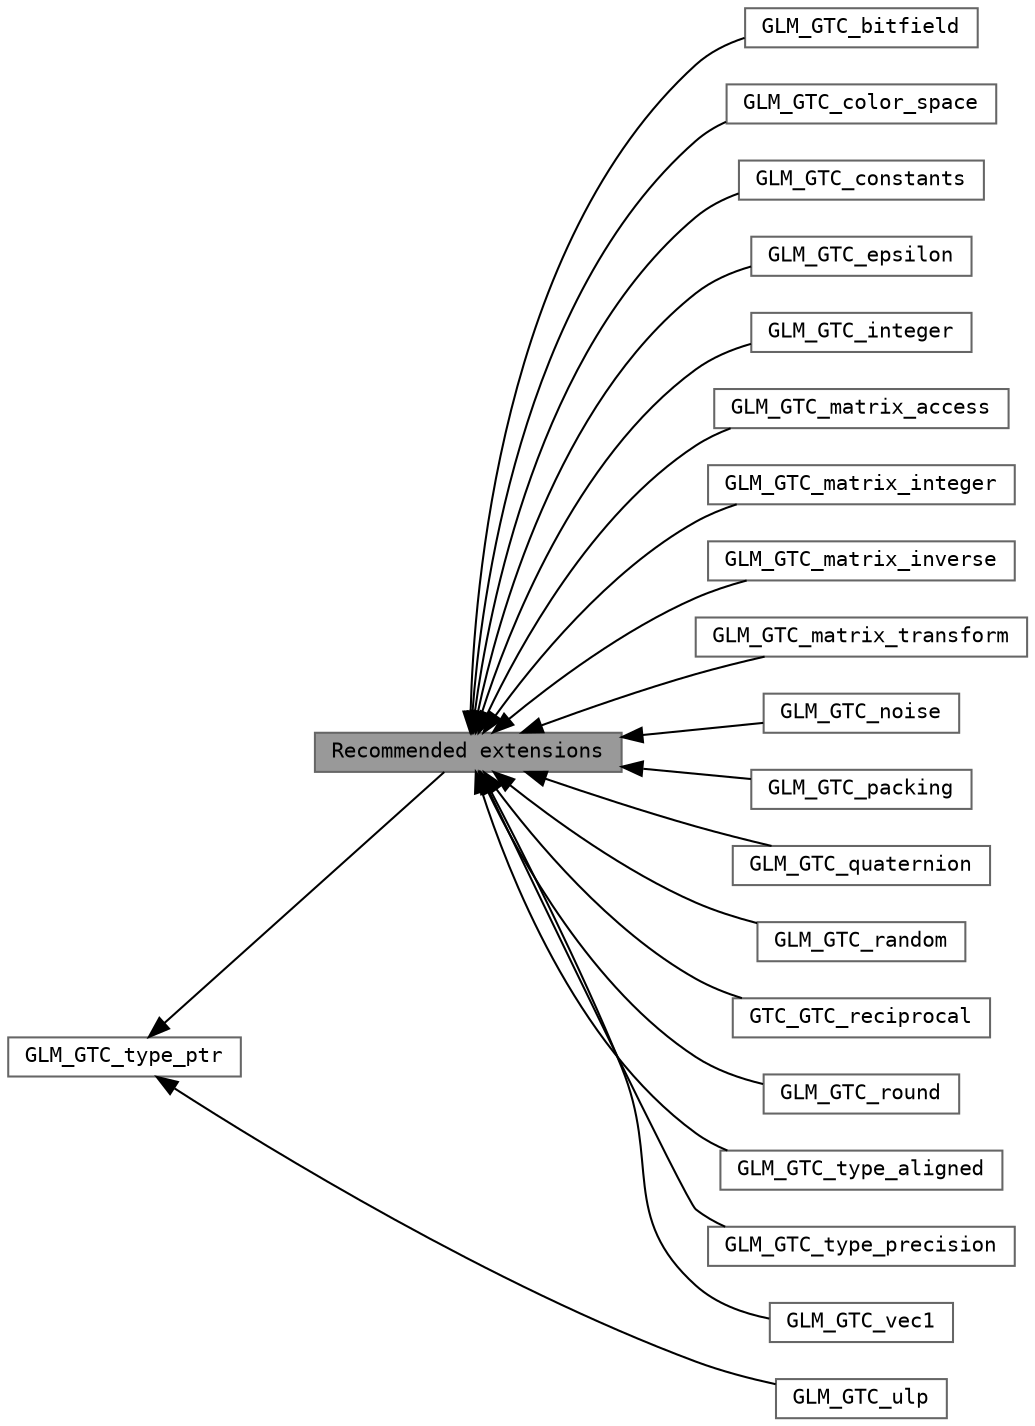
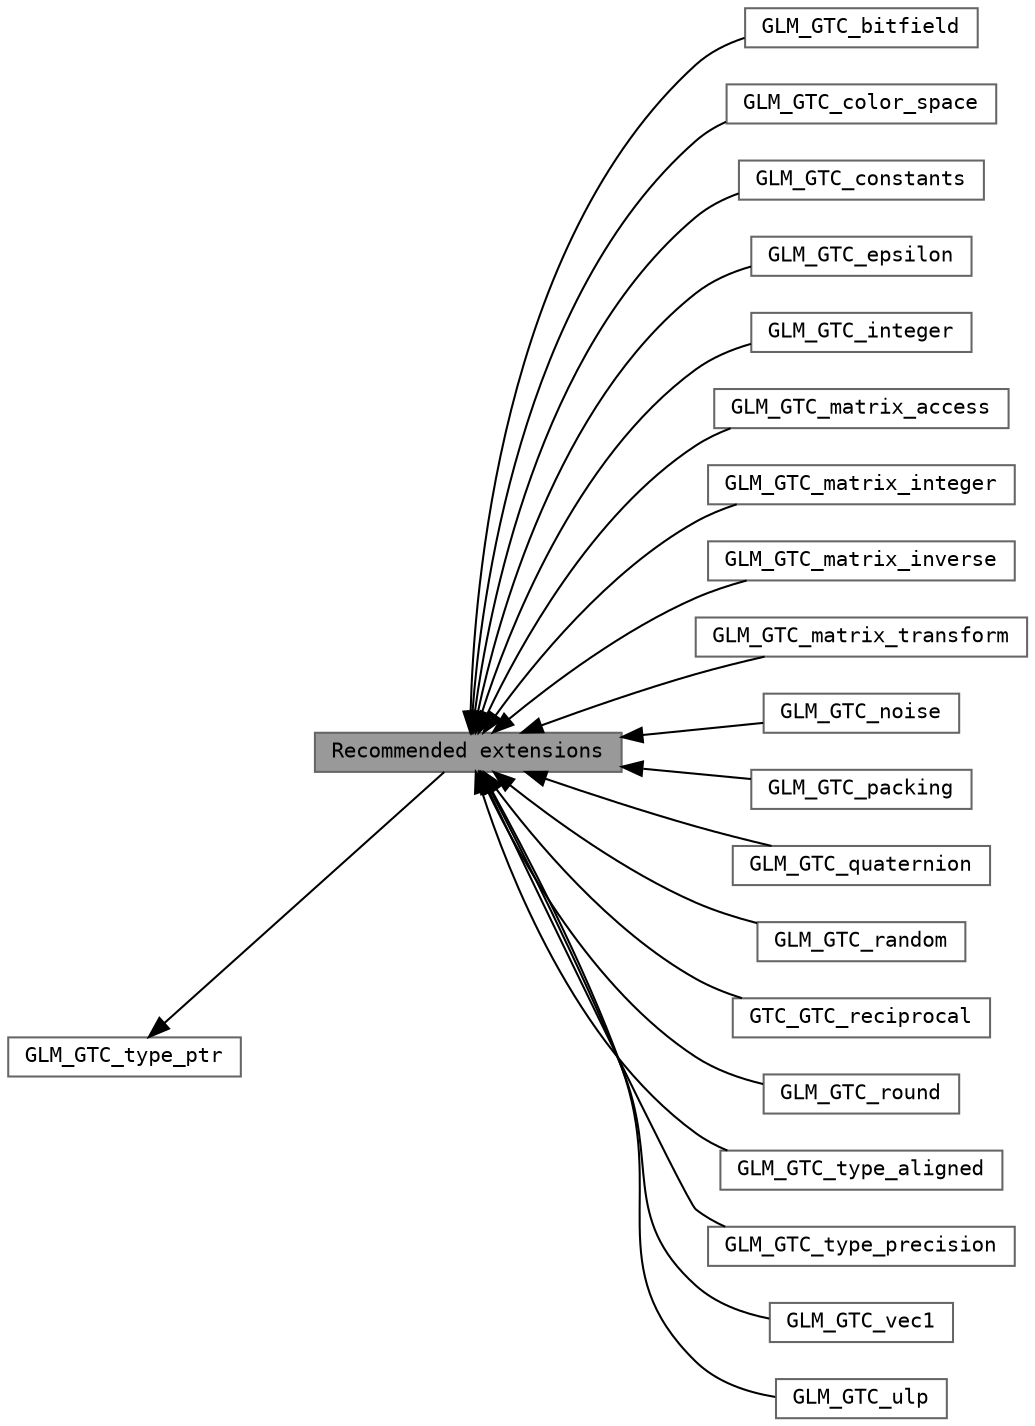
edge "GLM_GTC_ulp" -> "GLM_GTC_type_ptr": now "GLM_GTC_ulp" -> "Recommended extensions"
